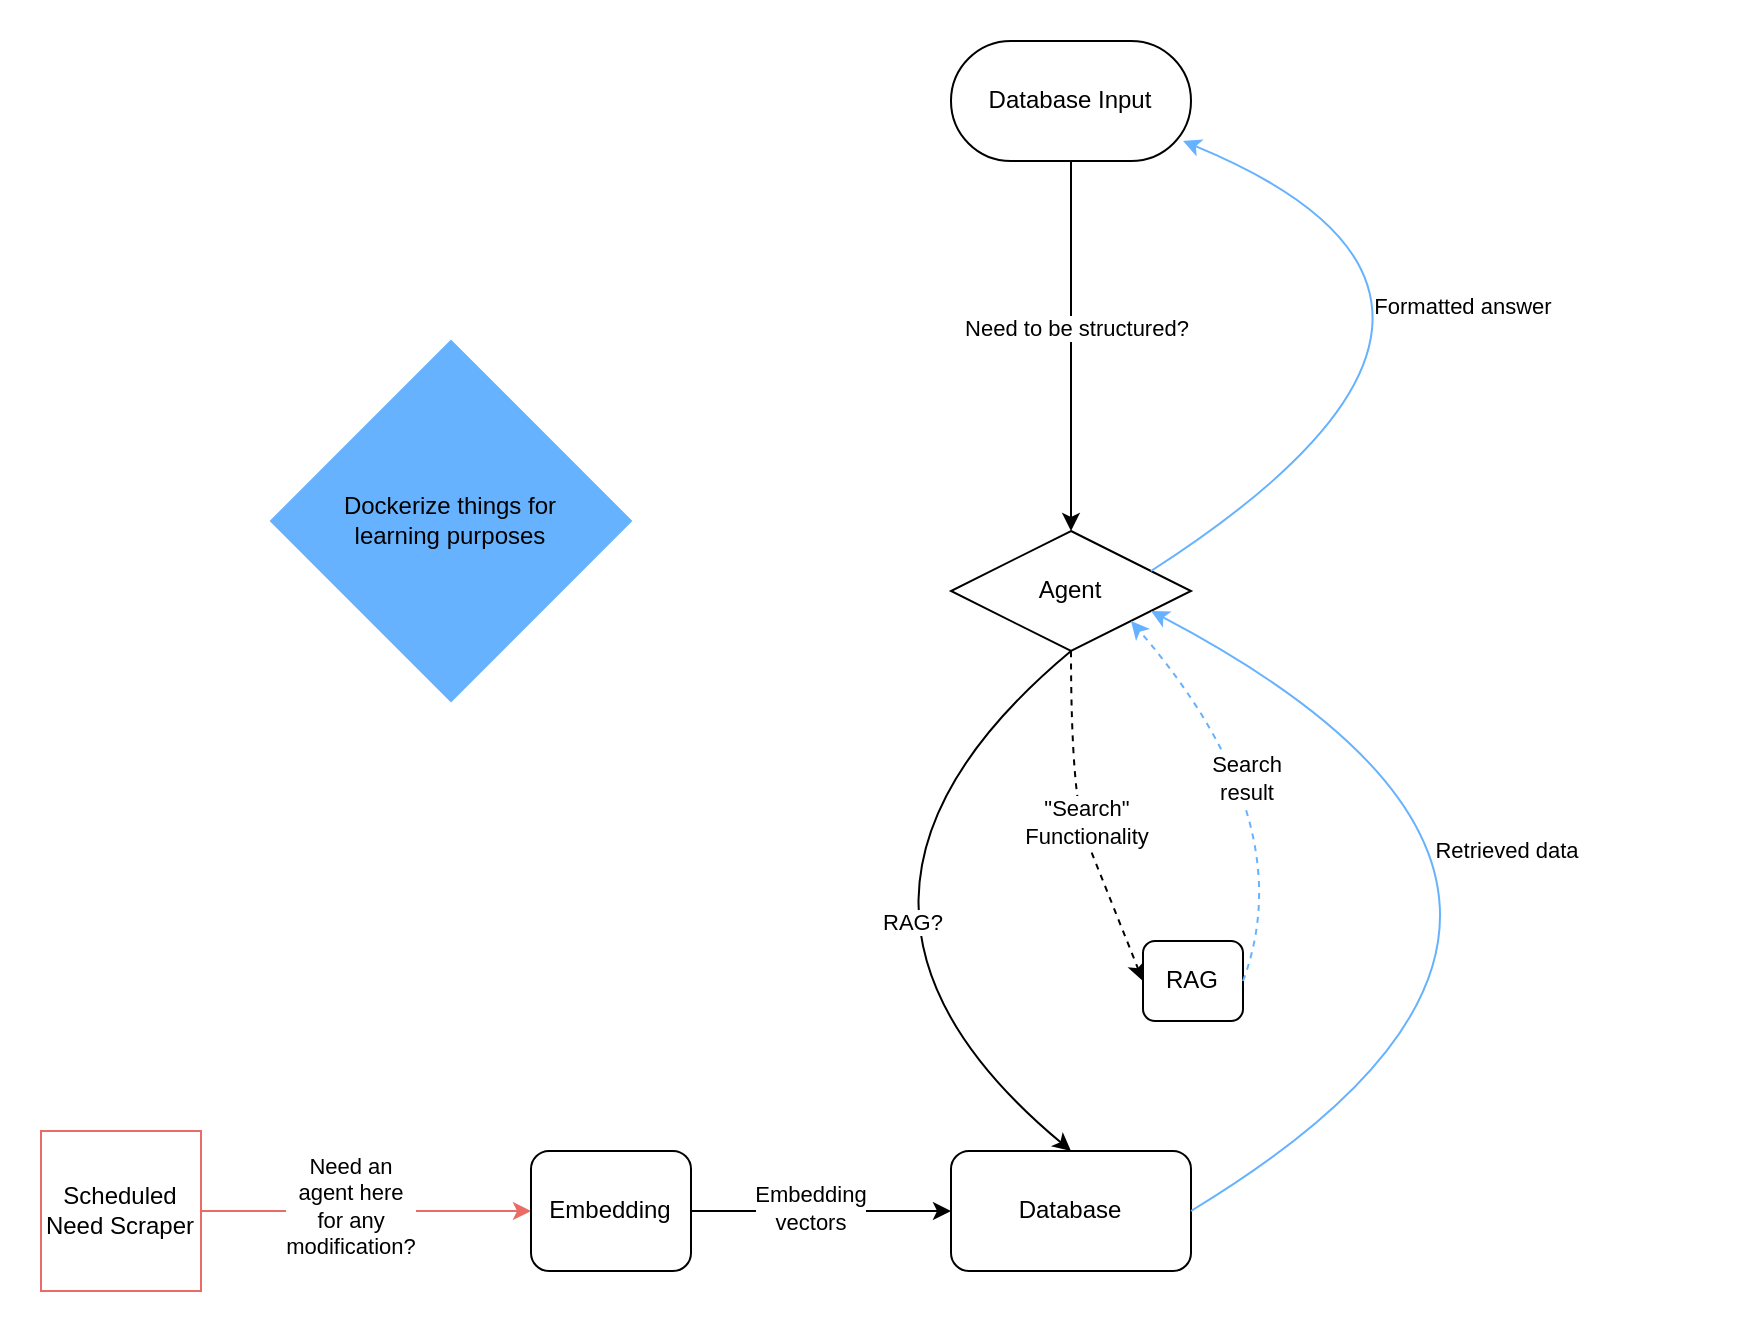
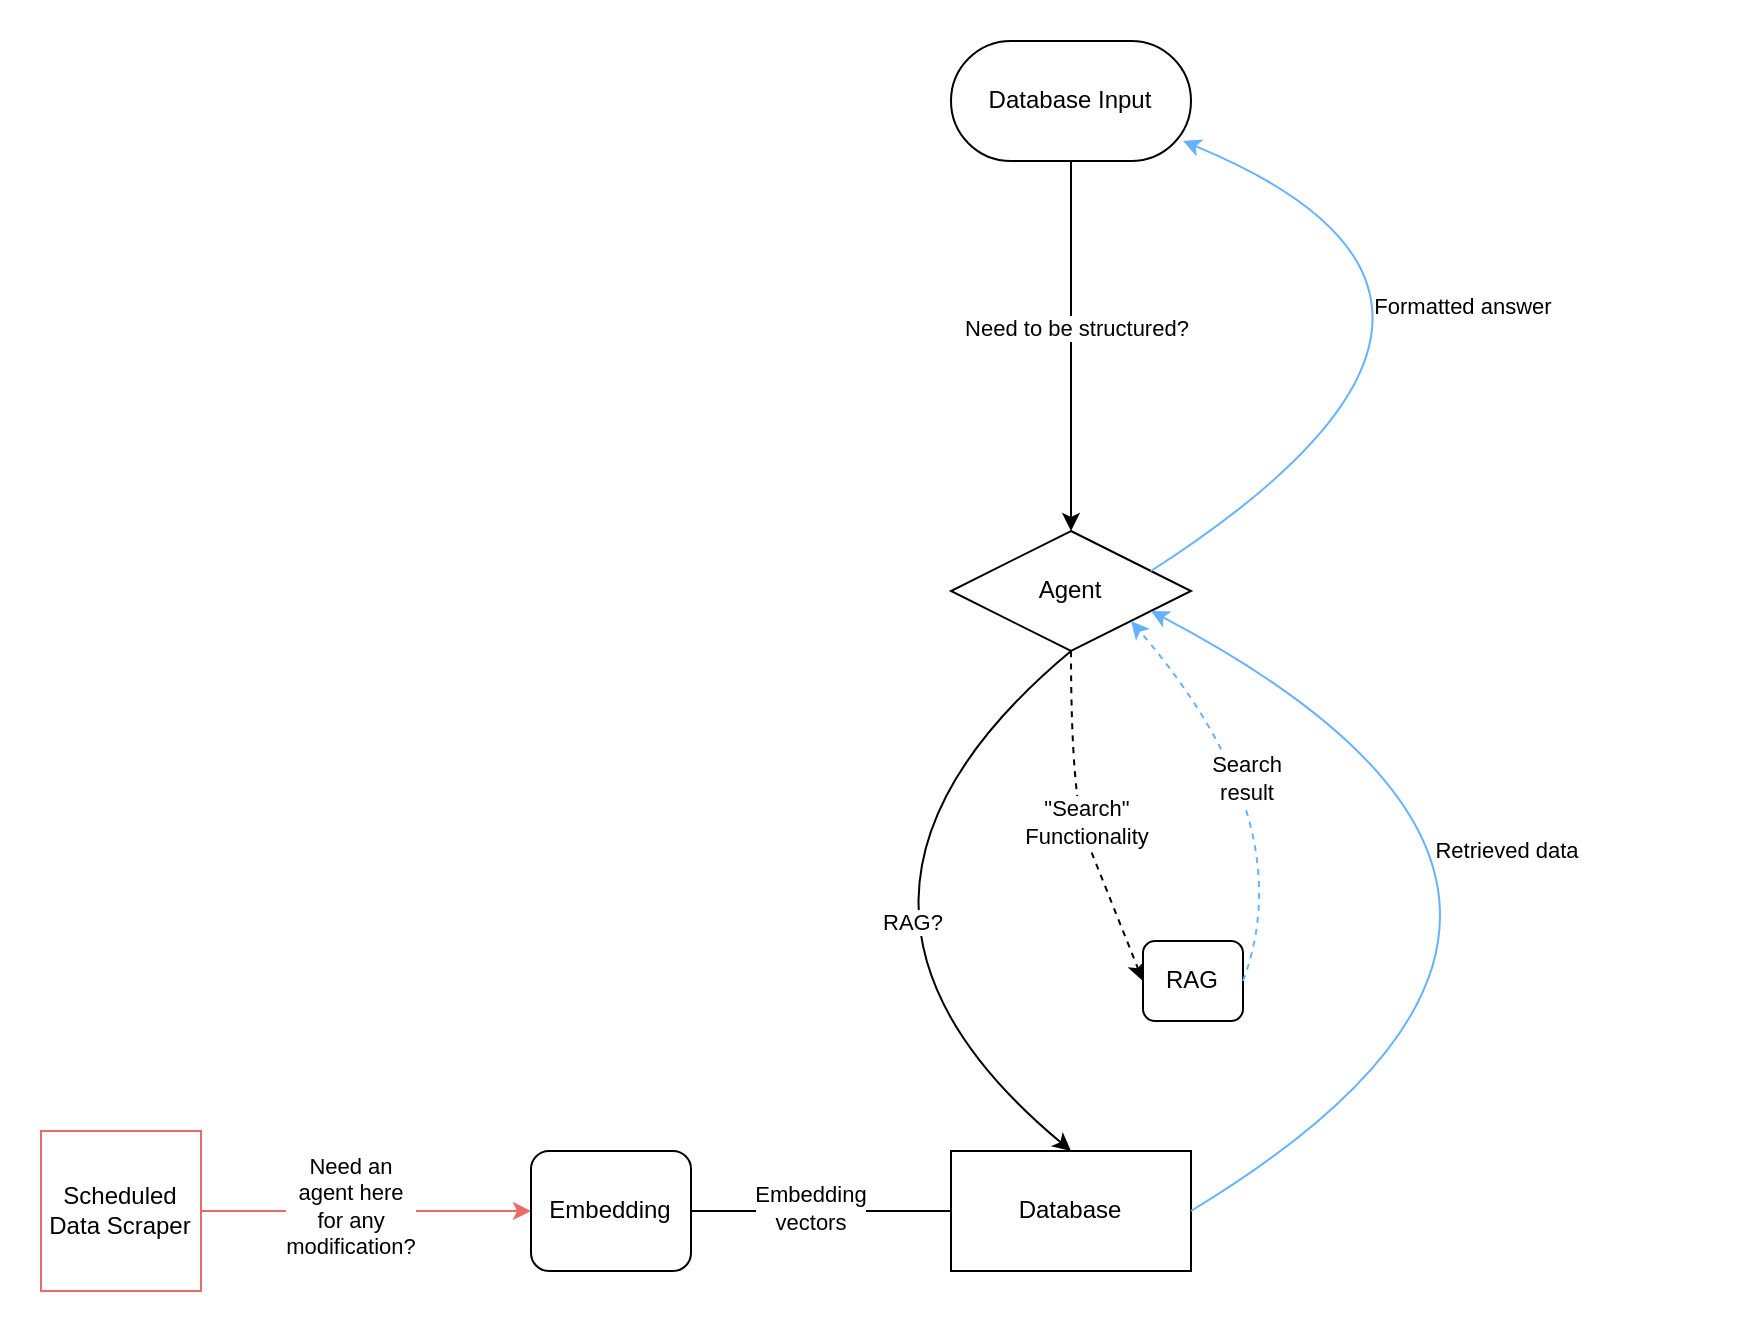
node "Dockerize things for learning purposes": removed
node "Scheduled Need Scraper": label "Scheduled Need Scraper" -> "Scheduled Data Scraper"
edge "Embedding" -> "Database": arrowhead classic -> none
node "Database": shape rounded rectangle -> rectangle
